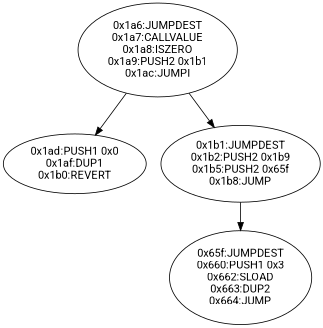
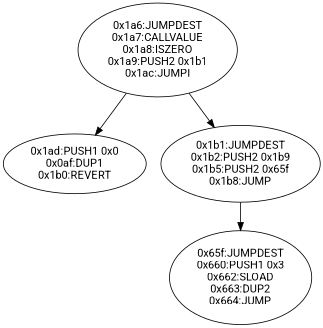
node "0x1ad:PUSH1 0x0 0x1af:DUP1 0x1b0:REVERT": label "0x1ad:PUSH1 0x0 0x1af:DUP1 0x1b0:REVERT" -> "0x1ad:PUSH1 0x0 0x0af:DUP1 0x1b0:REVERT"
